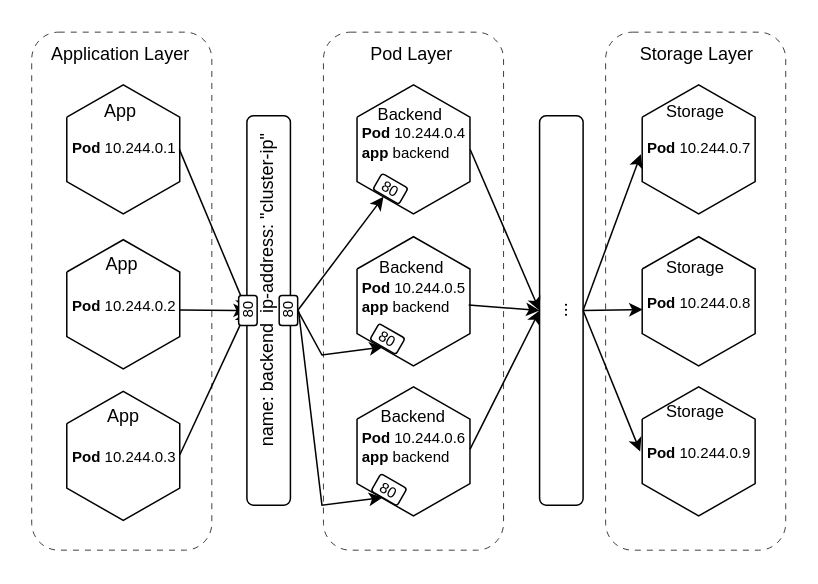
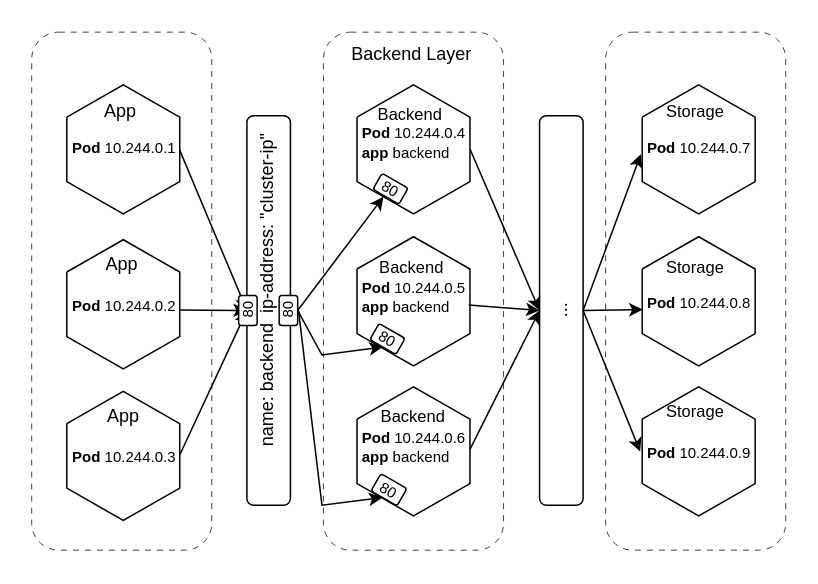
node "Application Layer": removed
node "Pod Layer": label "Pod Layer" -> "Backend Layer"
node "Storage Layer": removed
